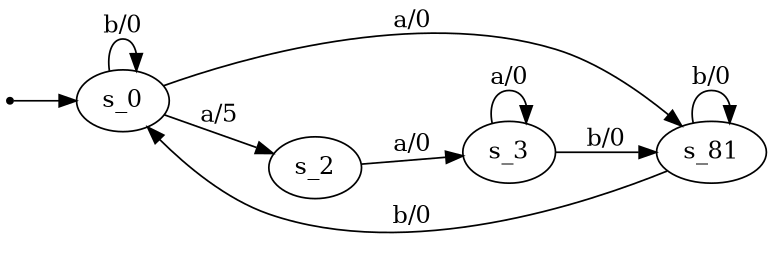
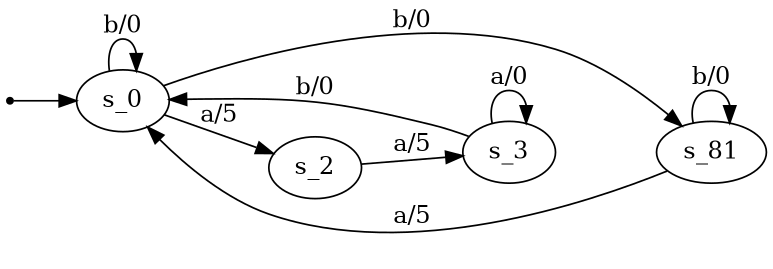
edge "s_0" -> "s_81": label "a/0" -> "b/0"
edge "s_2" -> "s_3": label "a/0" -> "a/5"
edge "s_3" -> "s_81": now "s_3" -> "s_0"
edge "s_81" -> "s_0": label "b/0" -> "a/5"
